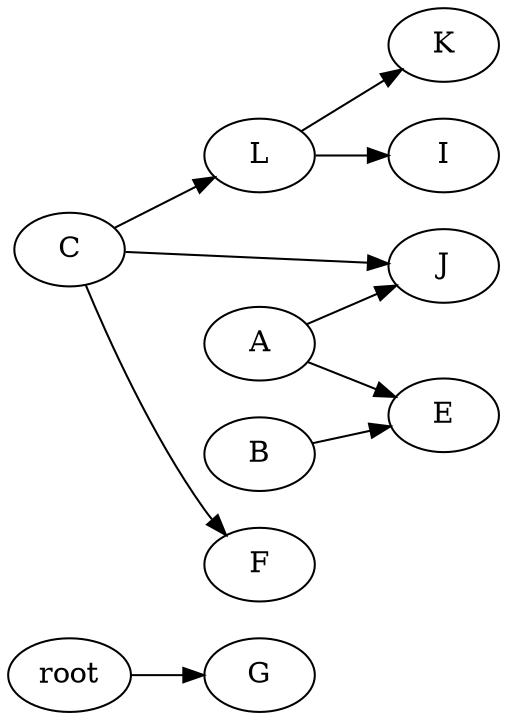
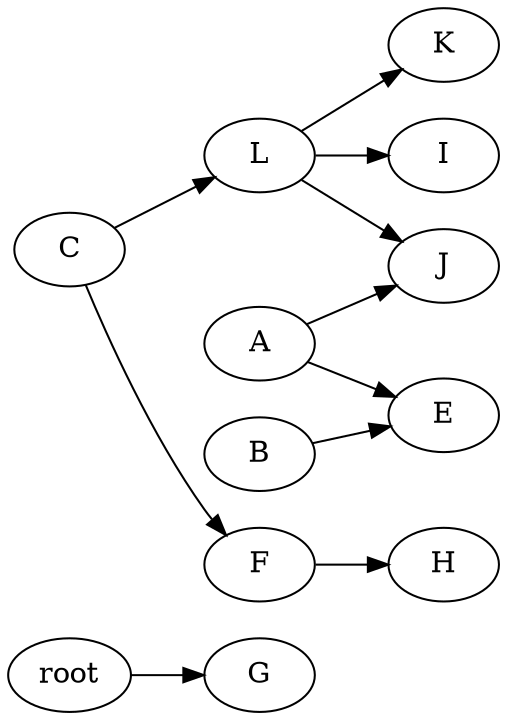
edge "C" -> "J": now "L" -> "J"
node "H": added
